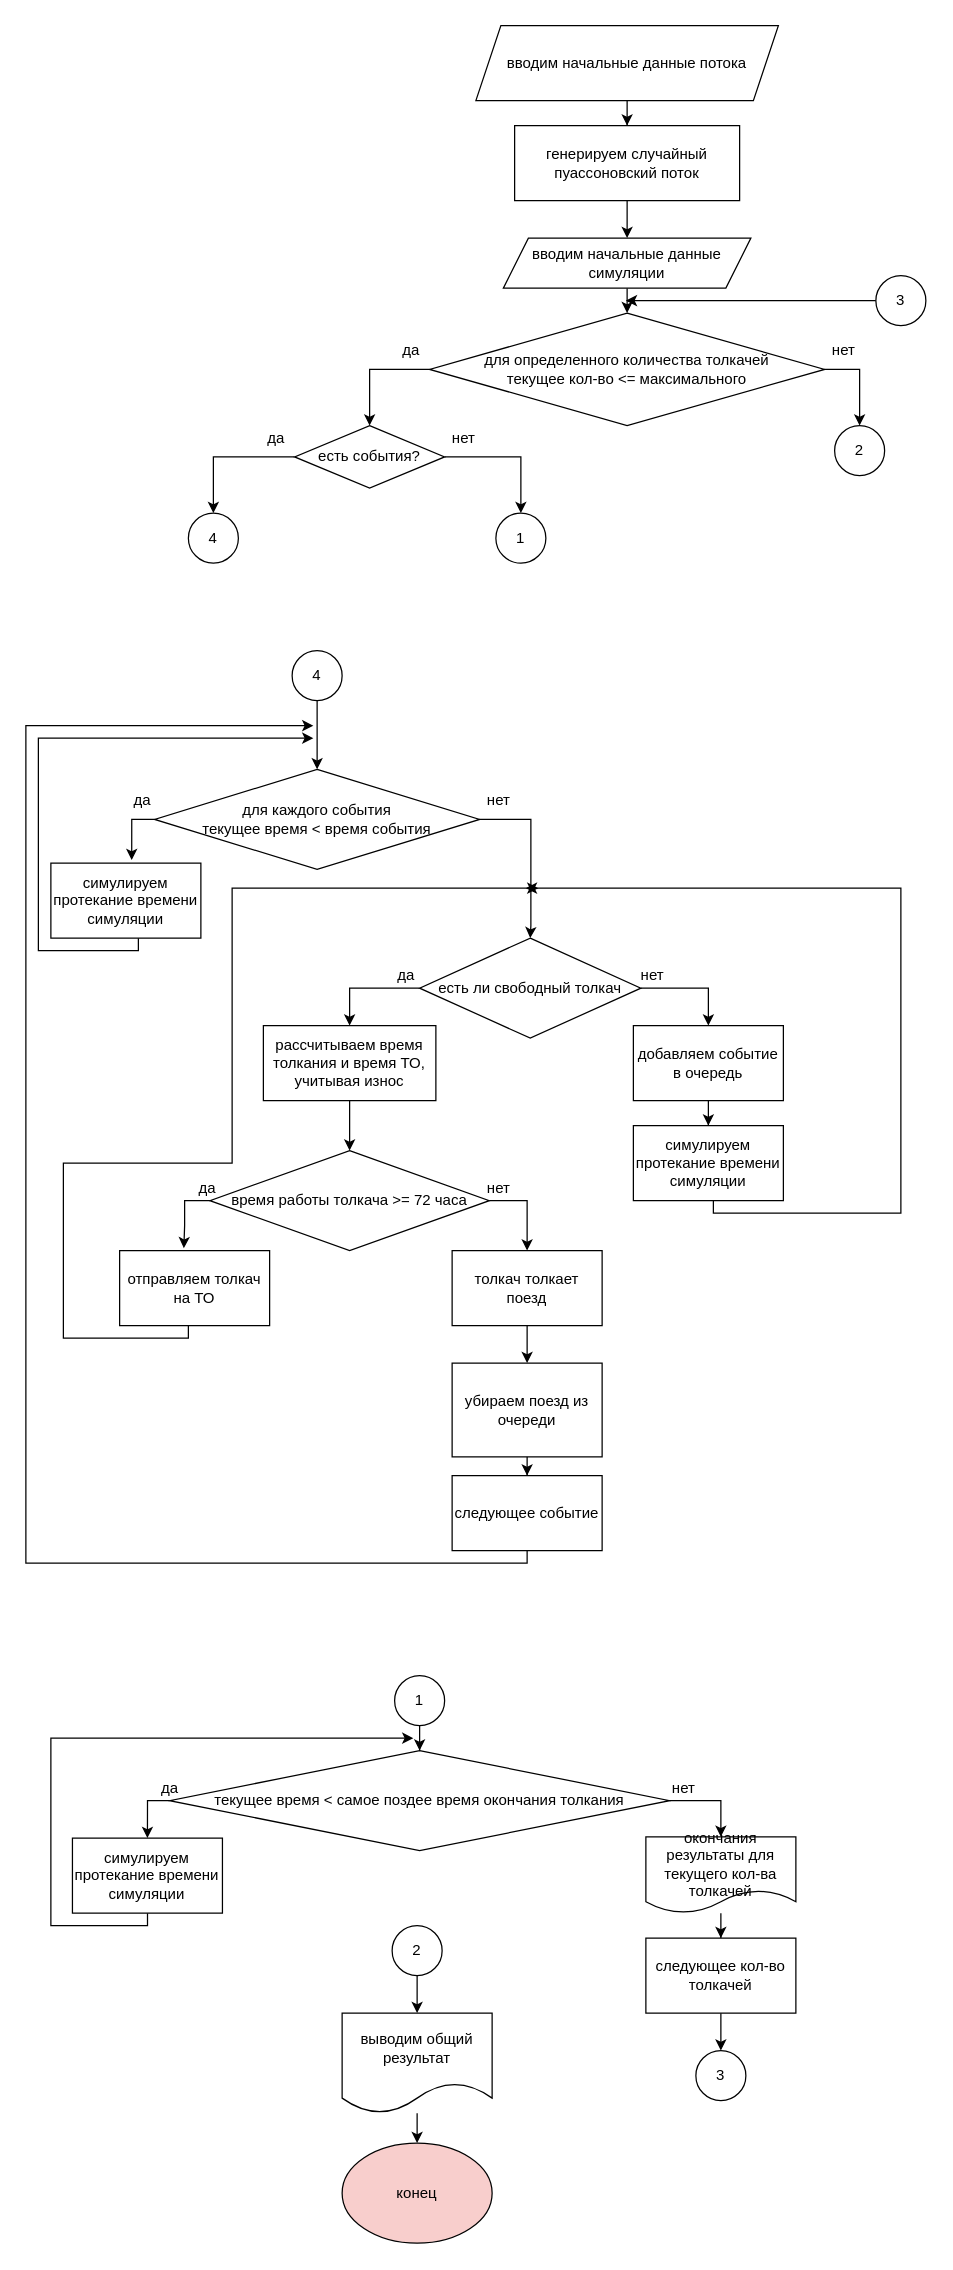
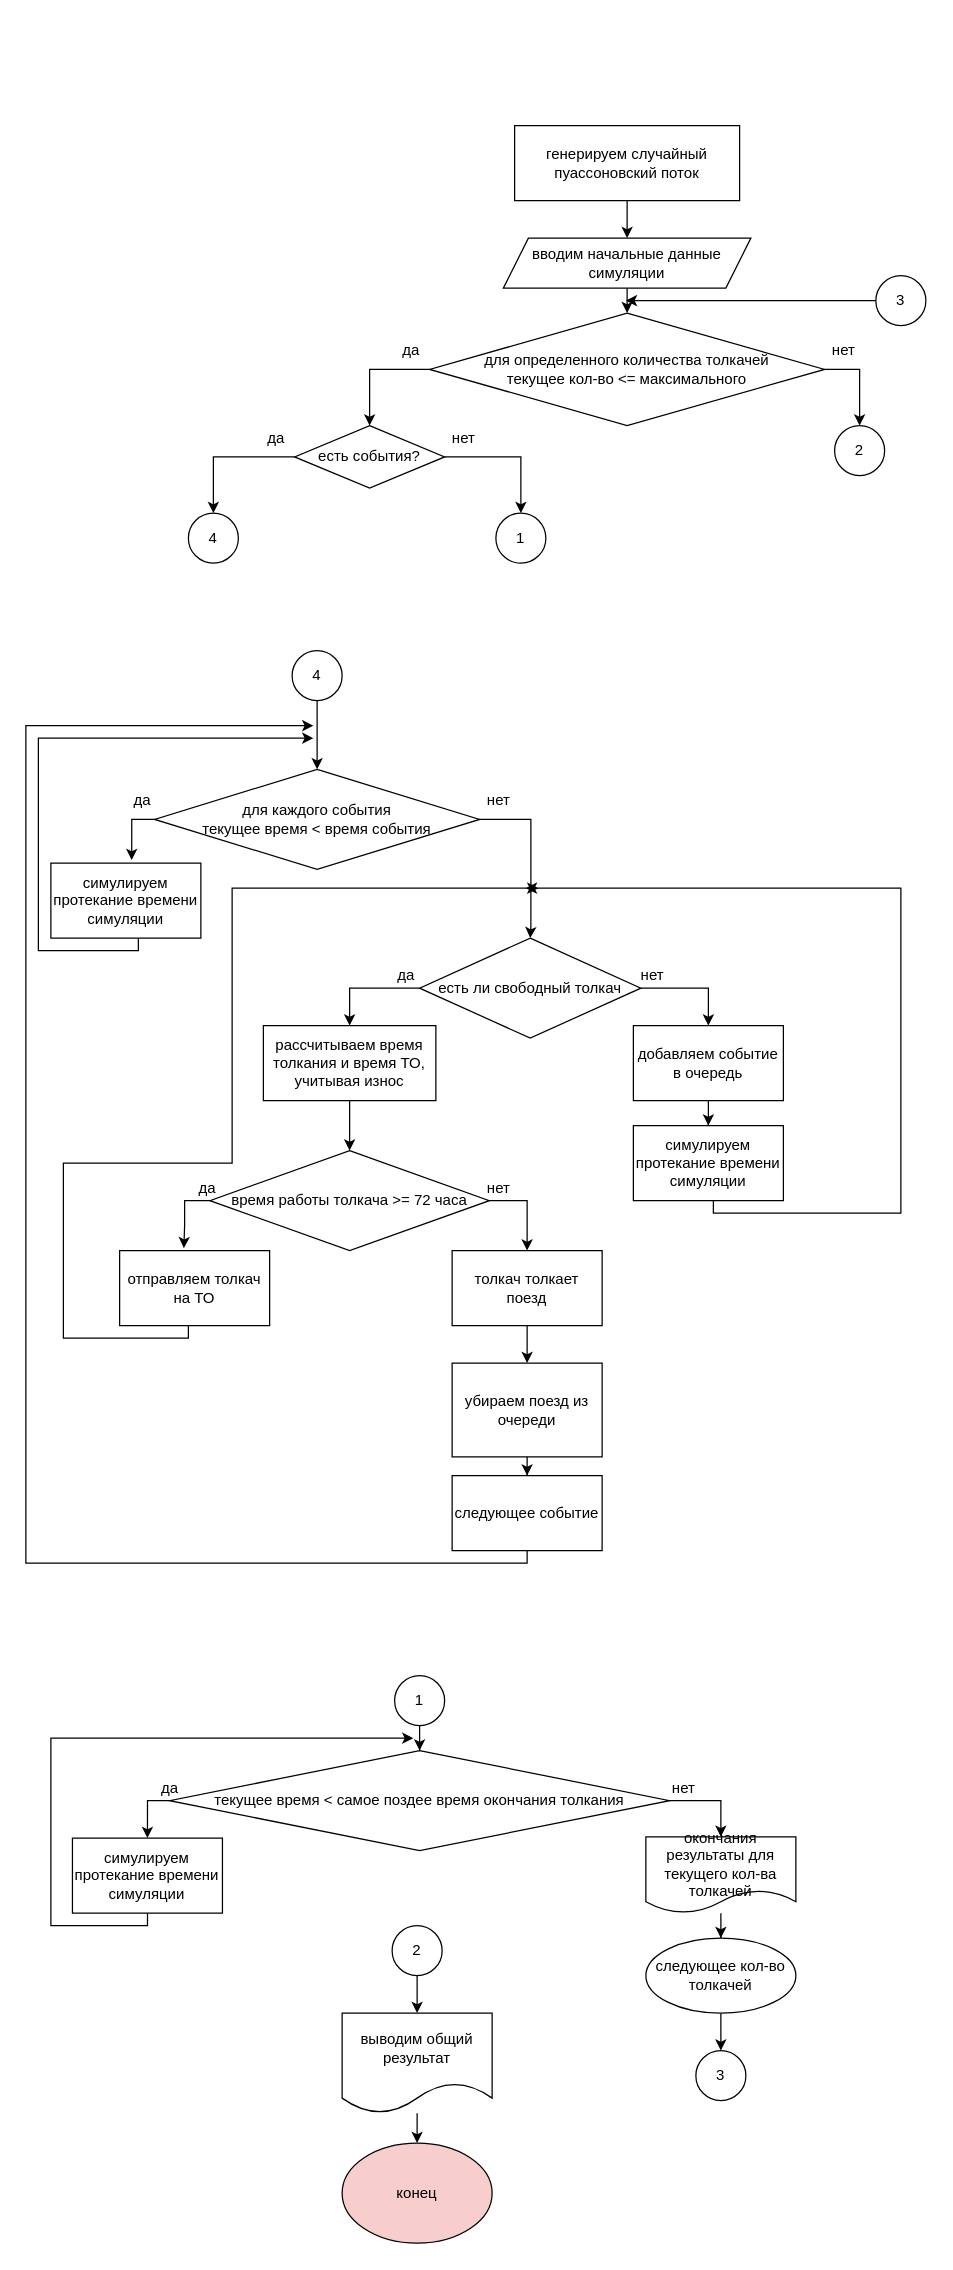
node "вводим начальные данные потока": removed
edge "вводим начальные данные потока" -> "генерируем случайный пуассоновский поток": removed
node "следующее кол-во толкачей": shape rectangle -> ellipse
